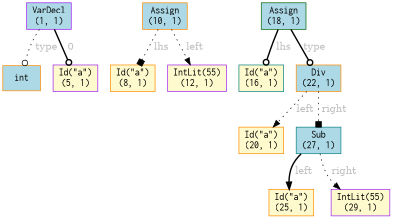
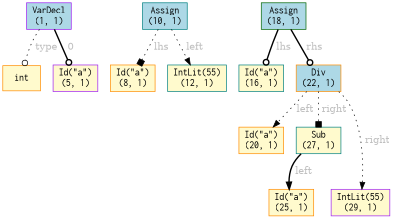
node "Assign (10, 1)": color darkorange -> teal
edge "Assign (18, 1)" -> "Div (22, 1)": label " type" -> " rhs"
node "int": fillcolor lightblue -> lemonchiffon
node "IntLit(55) (12, 1)": color purple -> teal
node "Sub (27, 1)": fillcolor lightblue -> lemonchiffon
edge "Sub (27, 1)" -> "IntLit(55) (29, 1)": now "Div (22, 1)" -> "IntLit(55) (29, 1)"
